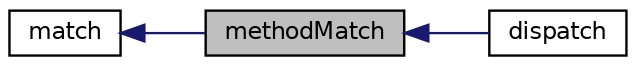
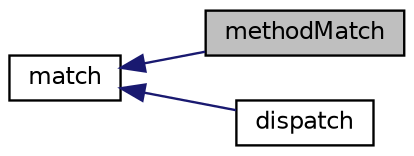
edge "dispatch" -> "methodMatch": now "dispatch" -> "match"
